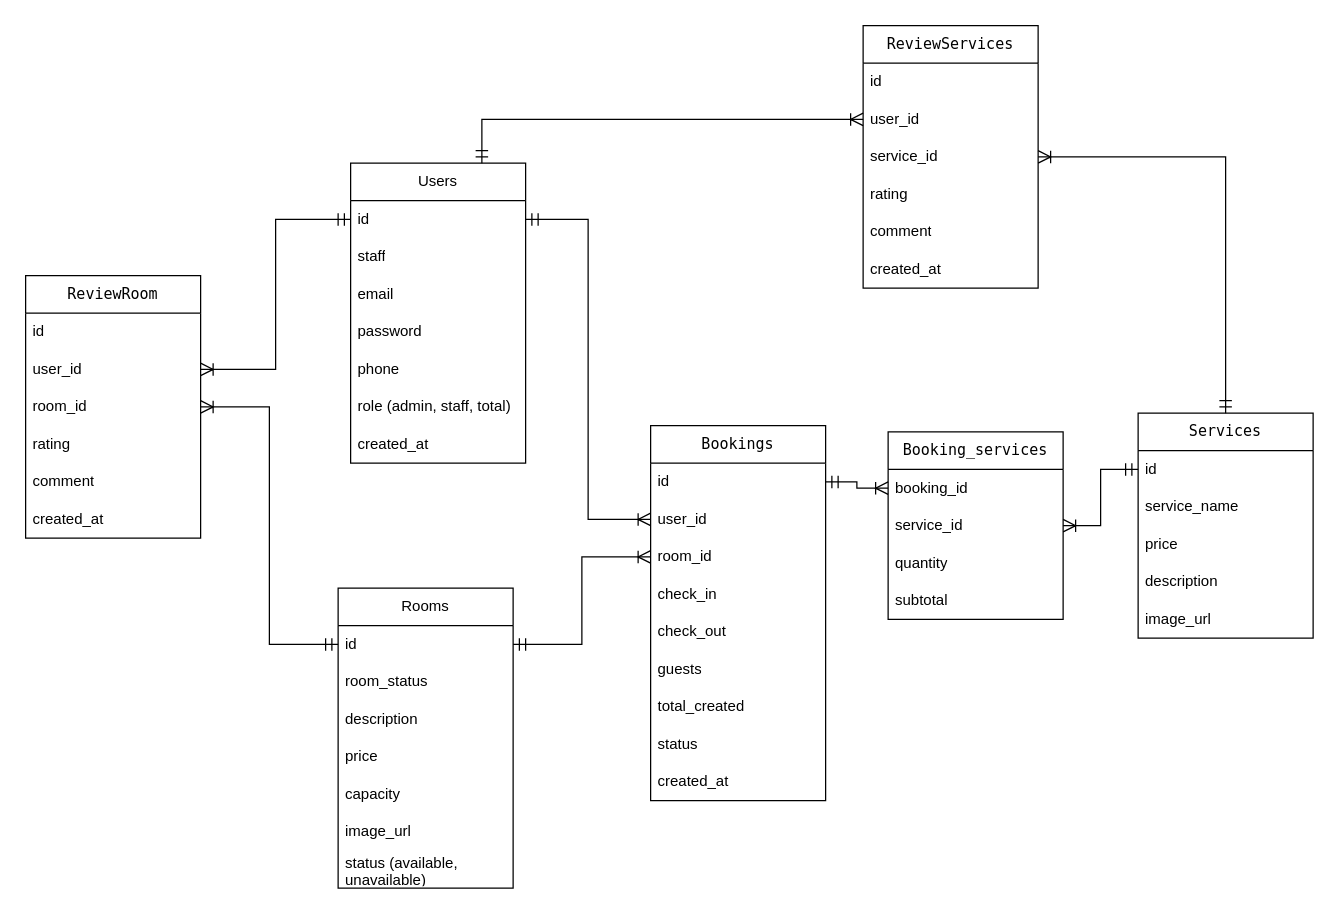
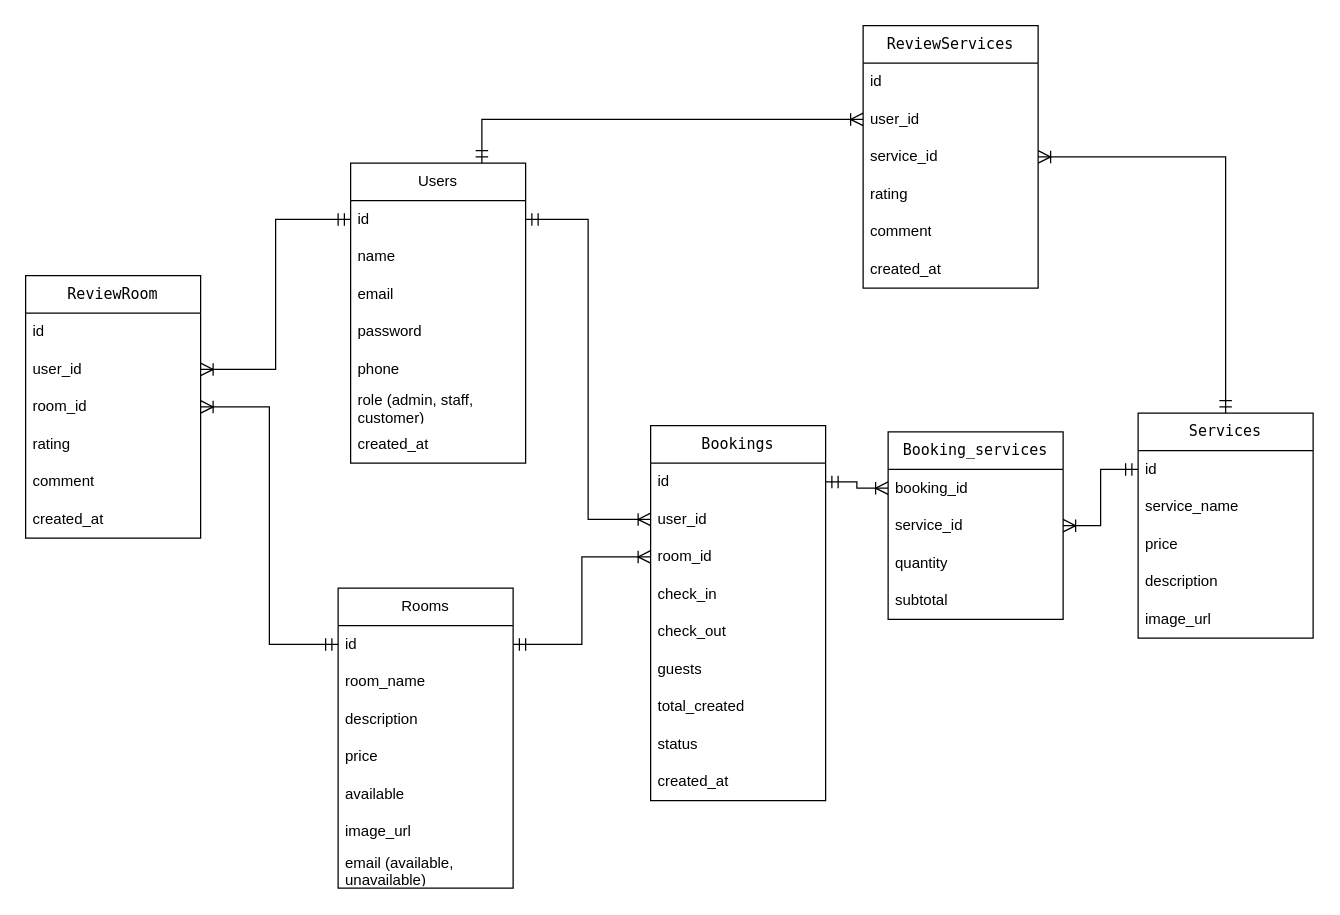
node "staff": label "staff" -> "name"
node "role (admin, staff, total)": label "role (admin, staff, total)" -> "role (admin, staff, customer)"
node "room_status": label "room_status" -> "room_name"
node "capacity": label "capacity" -> "available"
node "status (available, unavailable)": label "status (available, unavailable)" -> "email (available, unavailable)"
